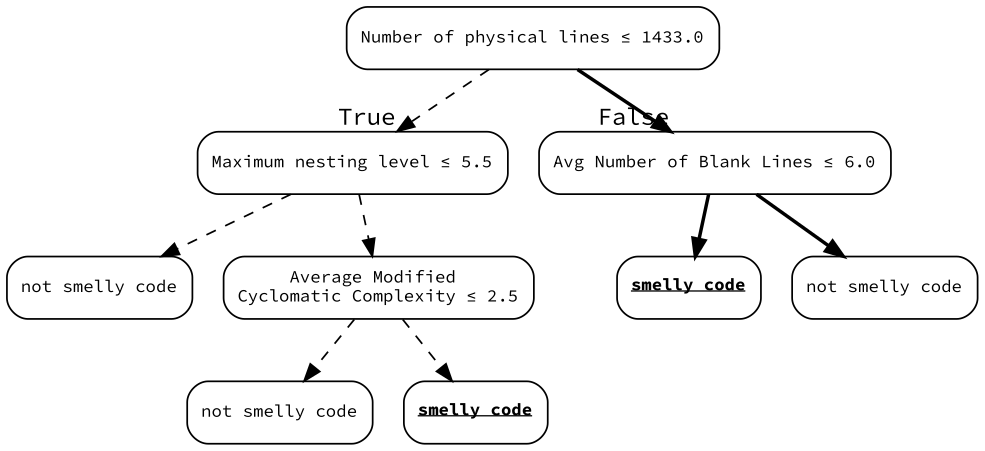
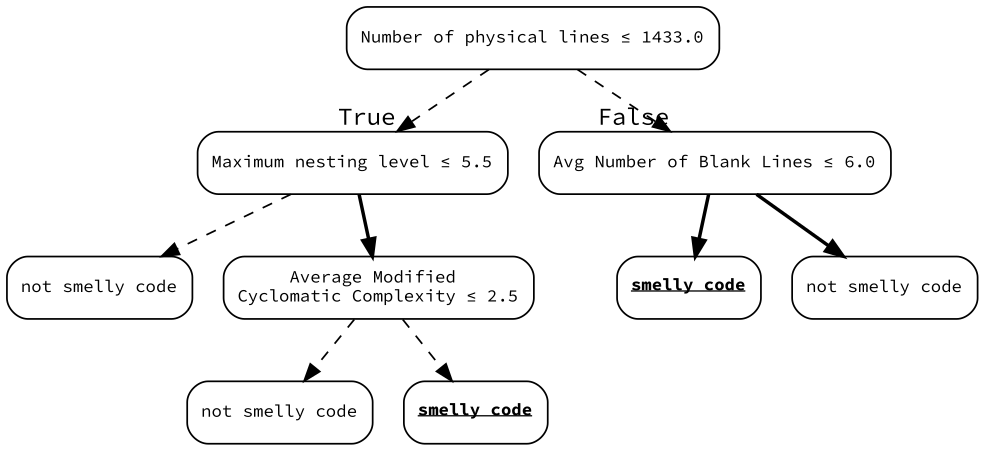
edge "Number of physical lines ≤ 1433.0" -> "Avg Number of Blank Lines ≤ 6.0": style bold -> dashed
edge "Maximum nesting level ≤ 5.5" -> "Average Modified": style dashed -> bold
